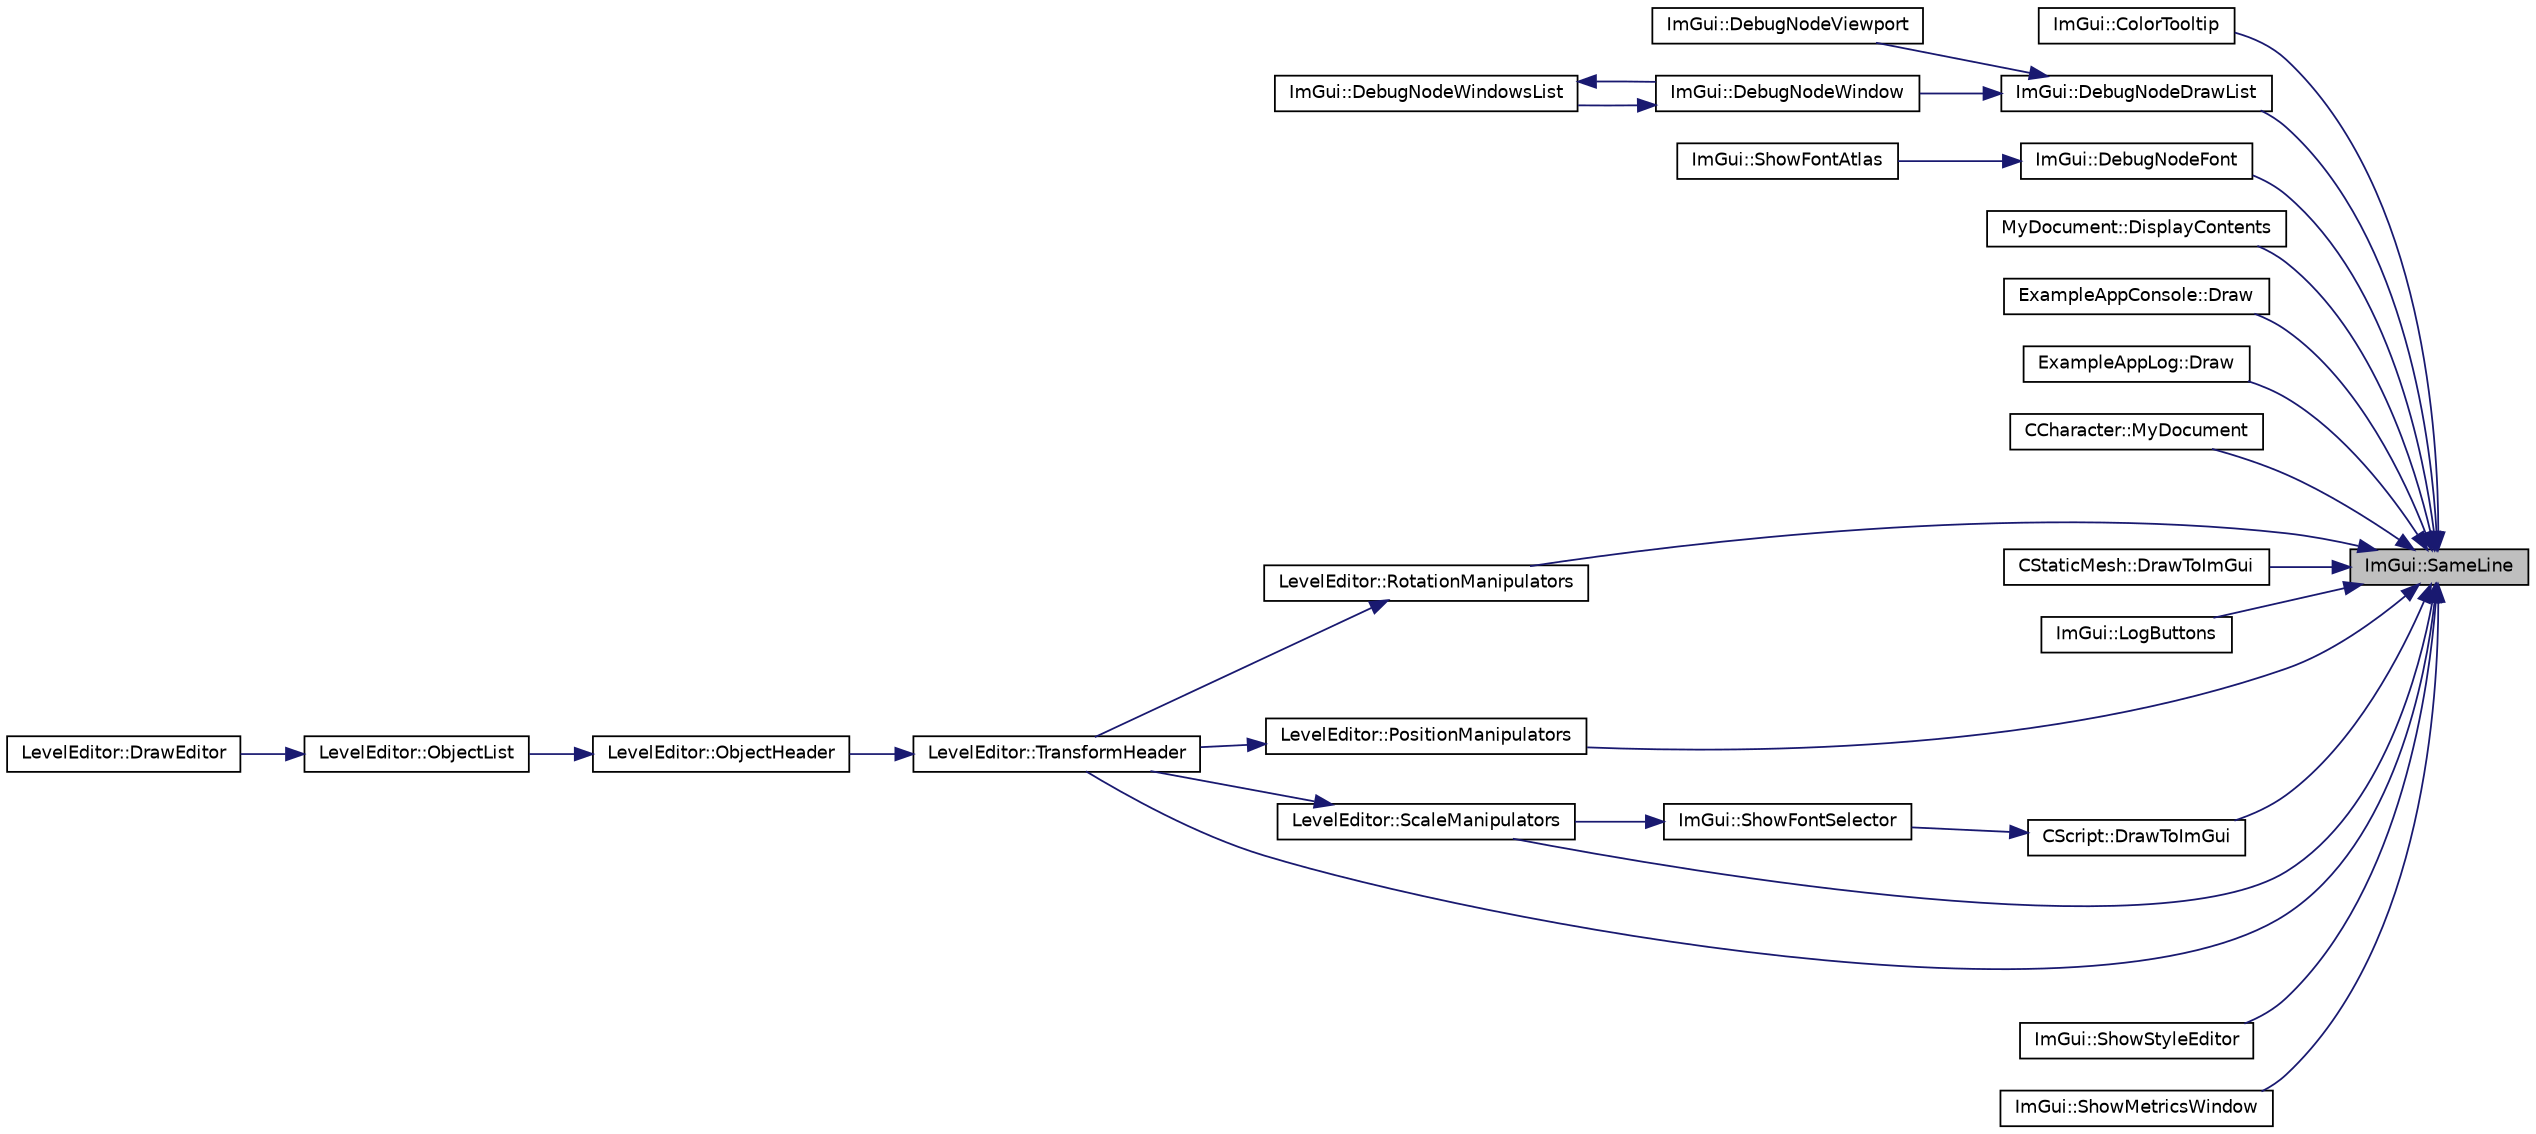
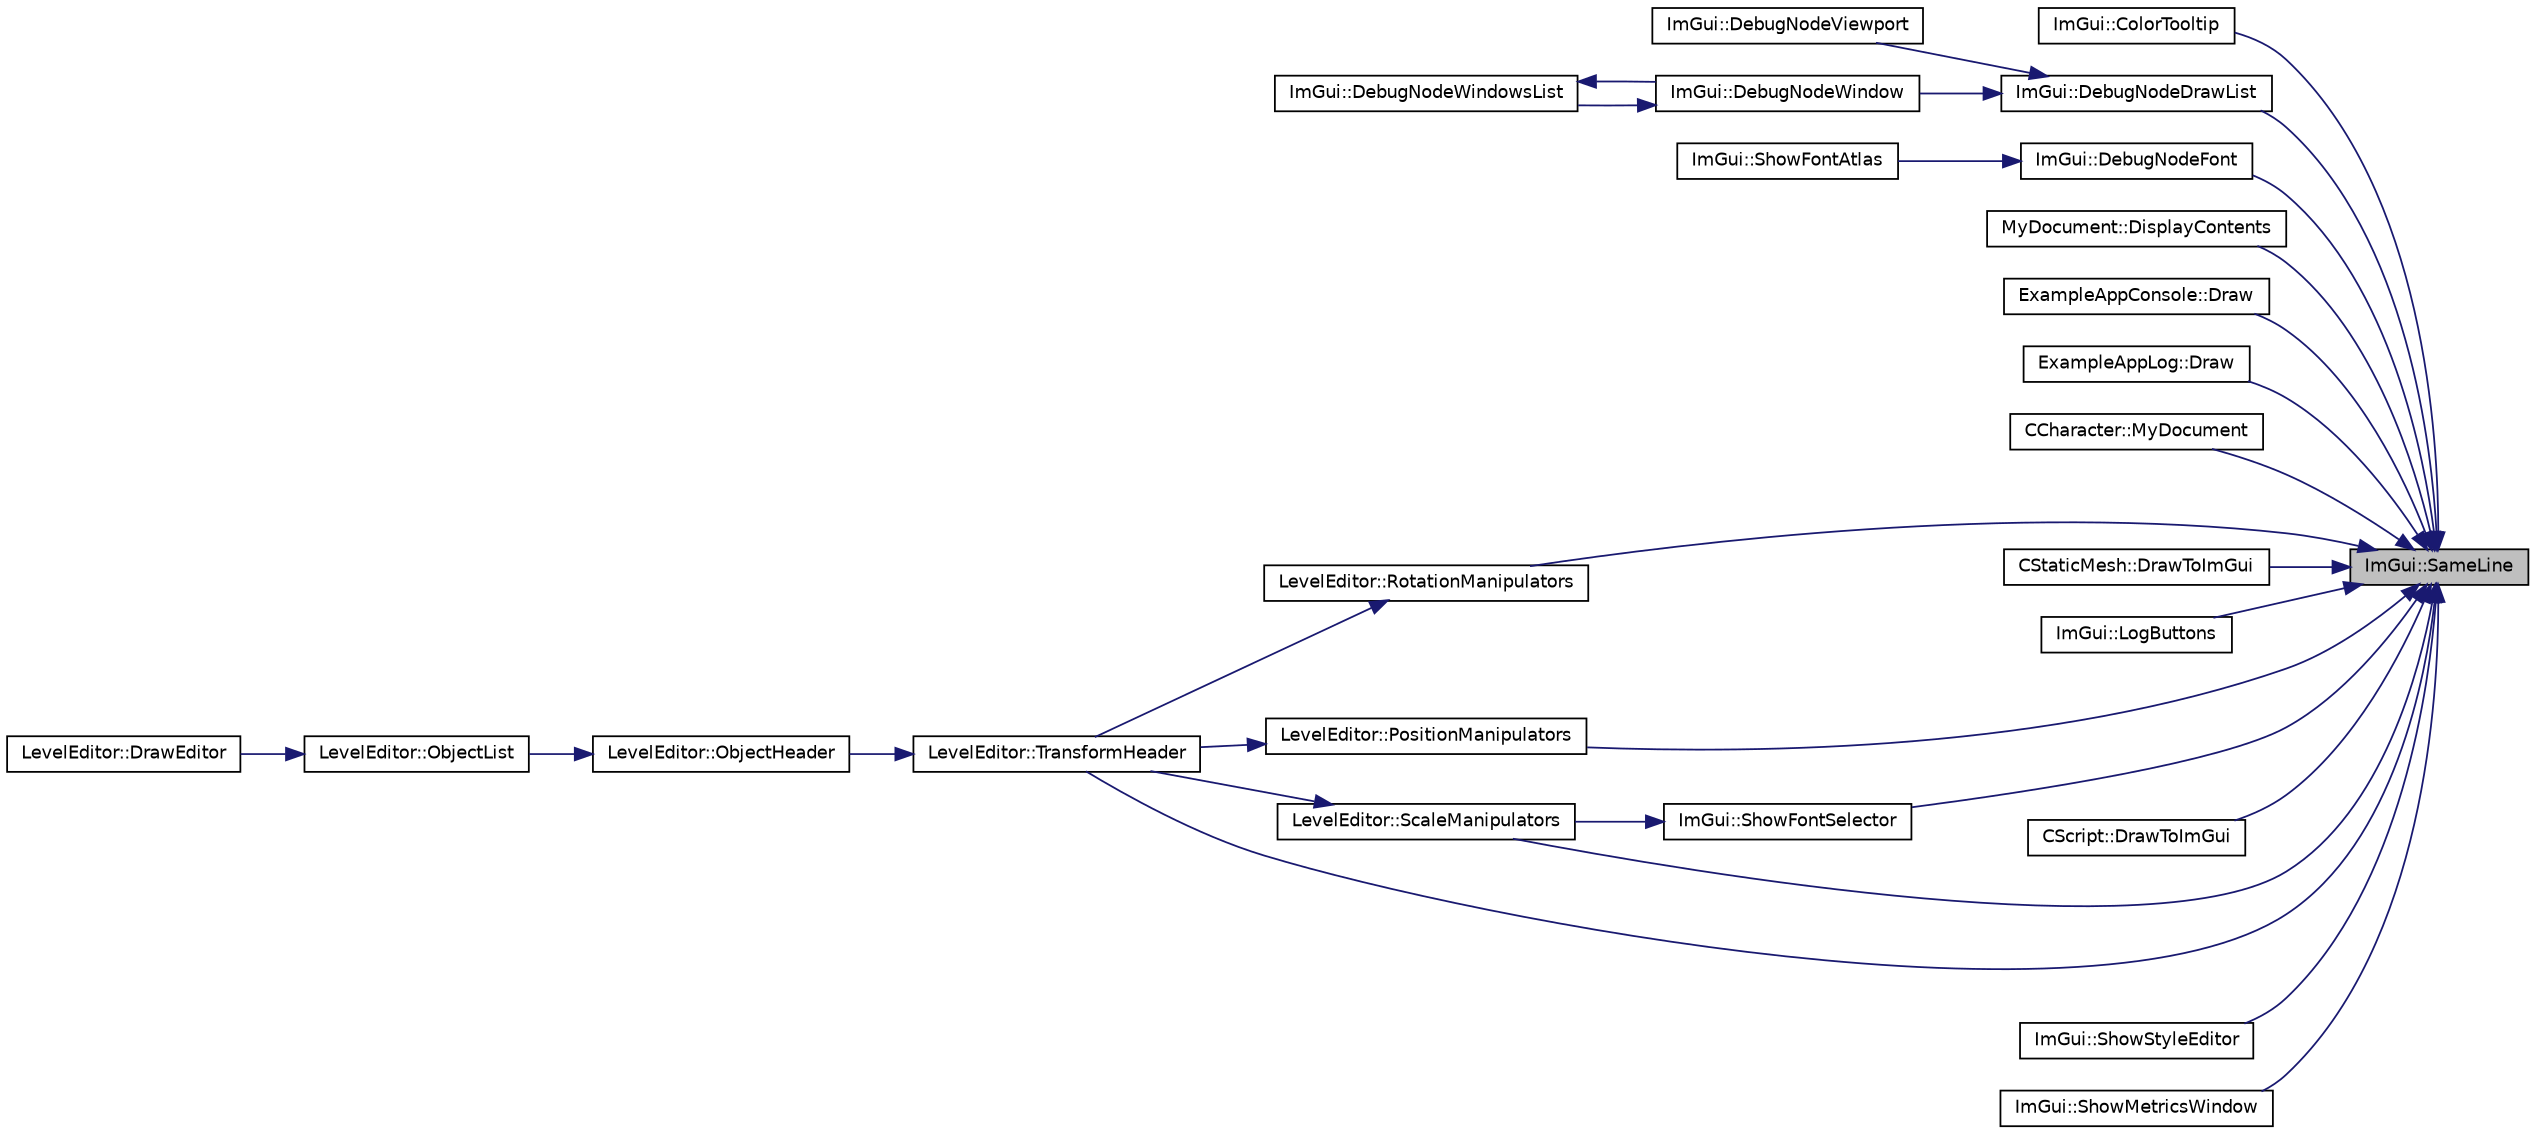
edge "ImGui::ShowFontSelector" -> "CScript::DrawToImGui": now "ImGui::ShowFontSelector" -> "ImGui::SameLine"
